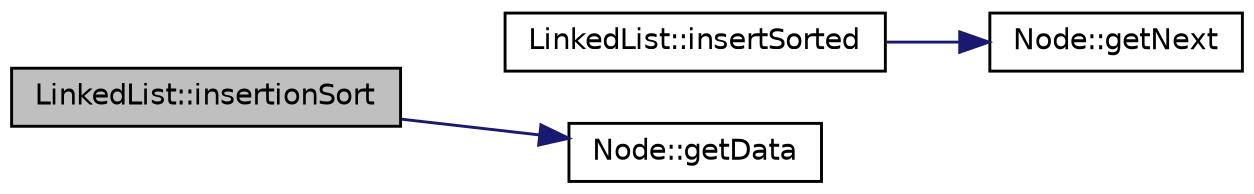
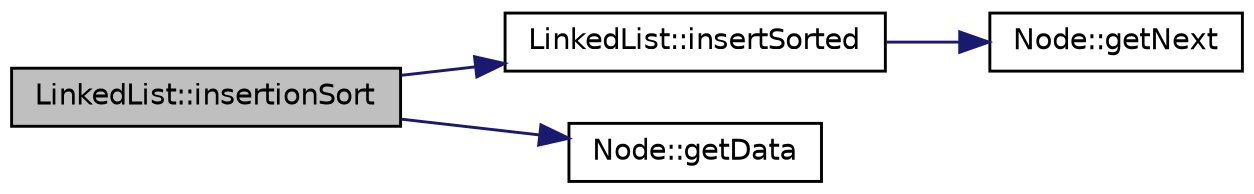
edge "LinkedList::insertionSort" -> "LinkedList::insertSorted": added
